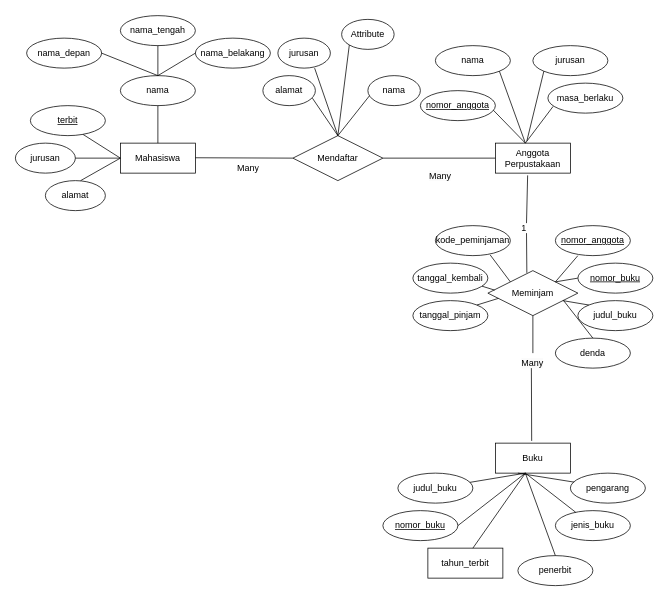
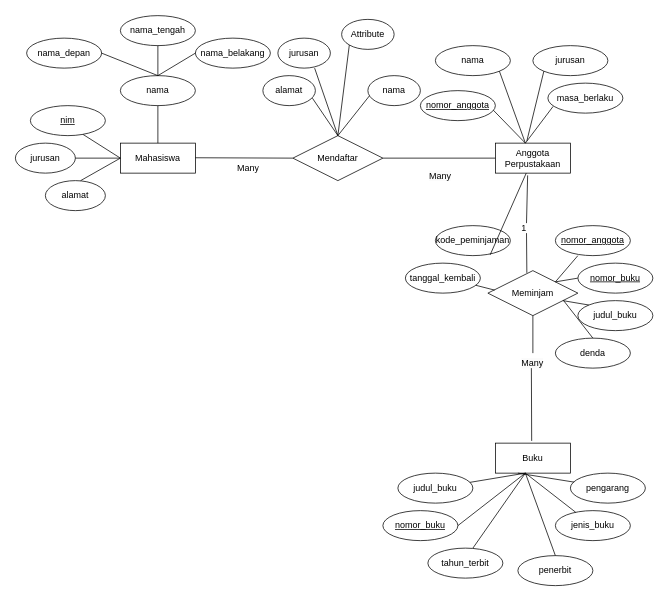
node "terbit": label "terbit" -> "nim"
edge "kode_peminjaman" -- "Meminjam": now "kode_peminjaman" -- "Anggota Perpustakaan"
node "tanggal_kembali": moved (450, 278) -> (443, 278)
edge "Meminjam" -- "tanggal_pinjam": removed
node "tanggal_pinjam": removed
node "tahun_terbit": shape rectangle -> ellipse
